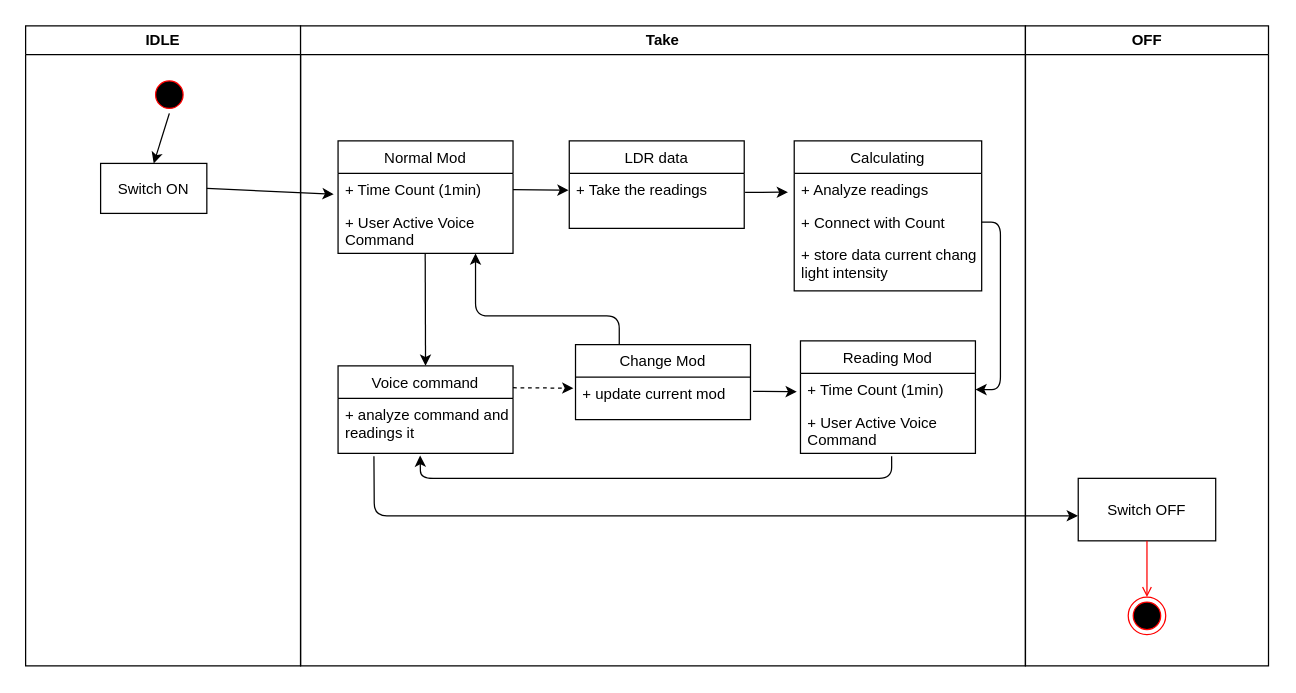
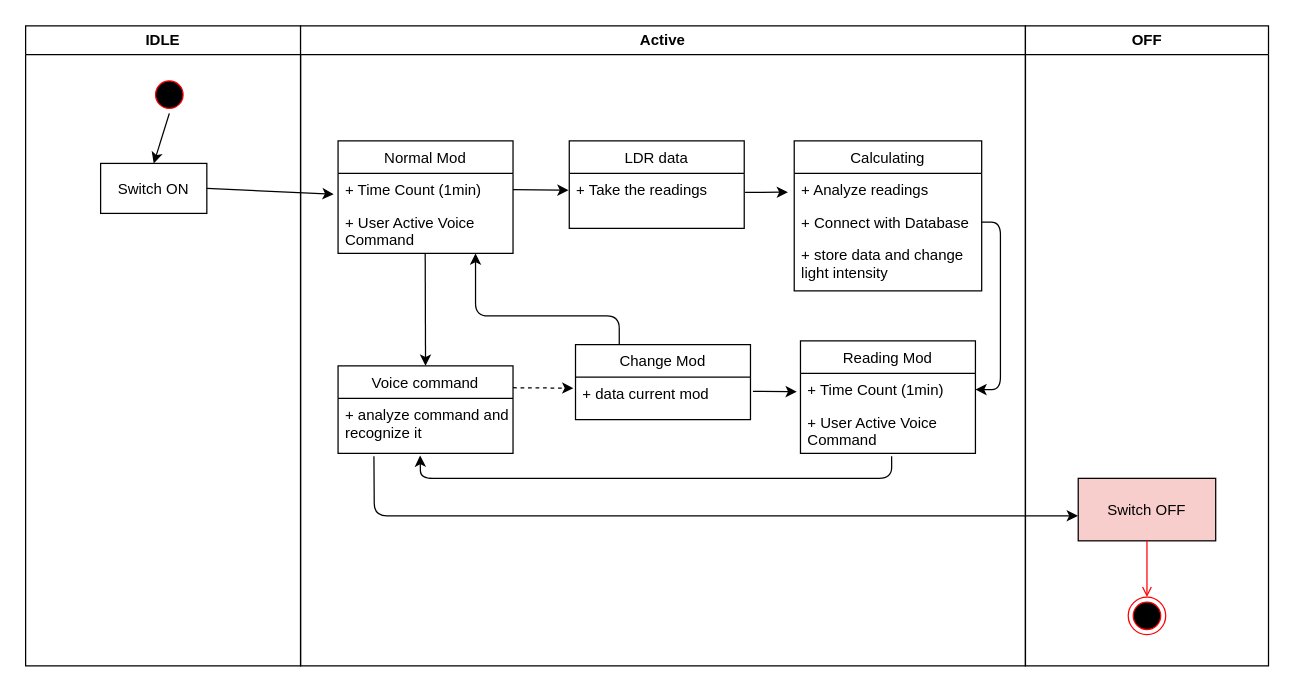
node "Take": label "Take" -> "Active"
node "+ Connect with Count": label "+ Connect with Count" -> "+ Connect with Database"
node "+ store data current change light intensity": label "+ store data current change light intensity" -> "+ store data and change light intensity"
node "+ update current mod": label "+ update current mod" -> "+ data current mod"
node "+ analyze command and readings it": label "+ analyze command and readings it" -> "+ analyze command and recognize it"
node "Switch OFF": fillcolor #ffffff -> #f8cecc
